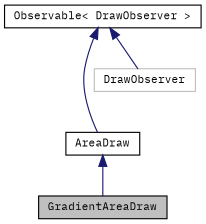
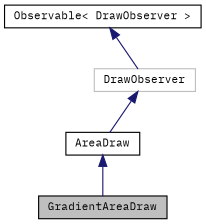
edge "AreaDraw" -> "Observable< DrawObserver >": now "AreaDraw" -> "DrawObserver"
